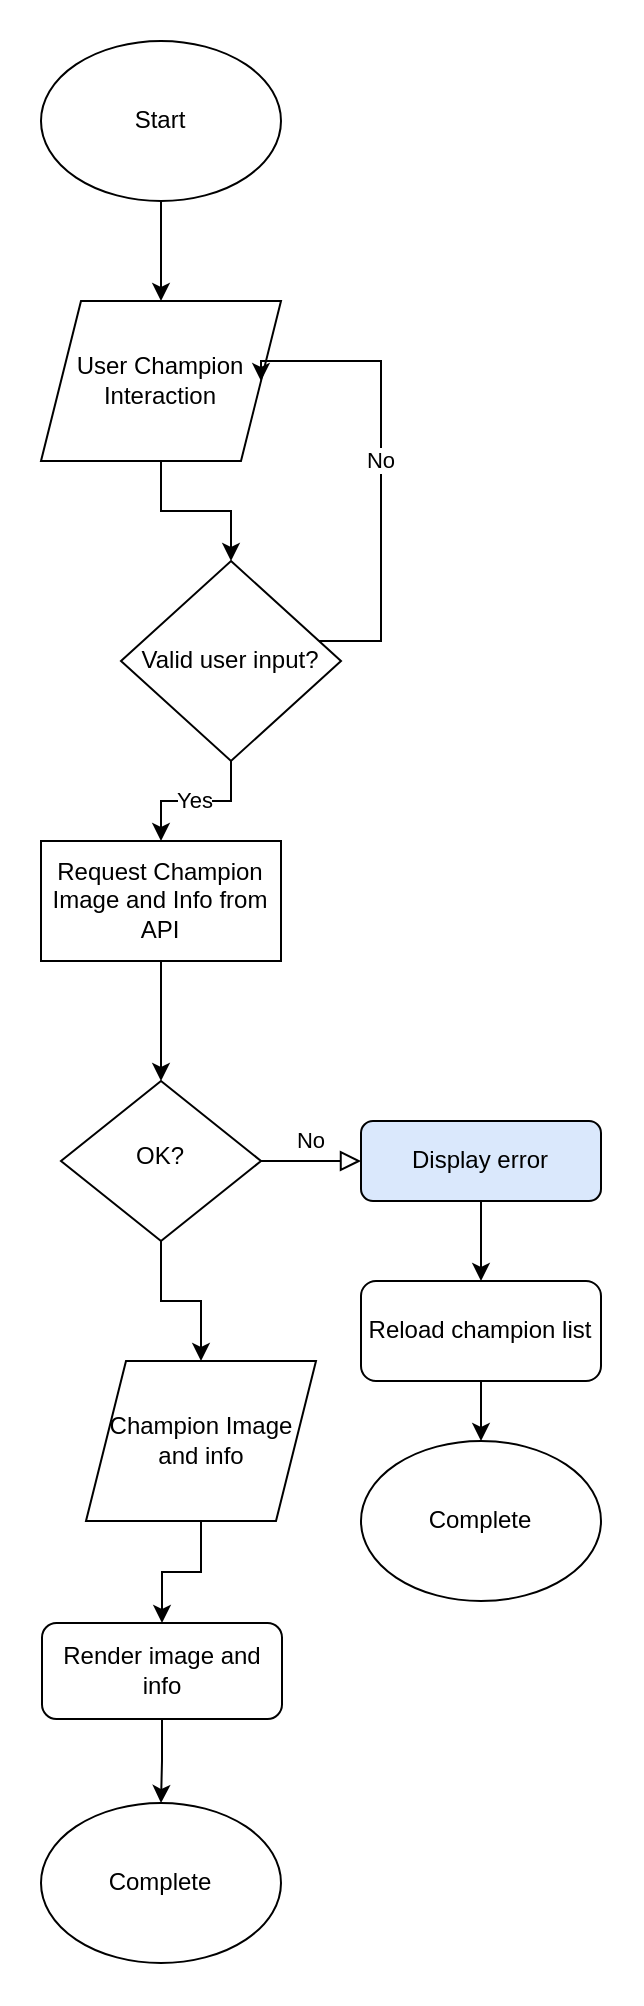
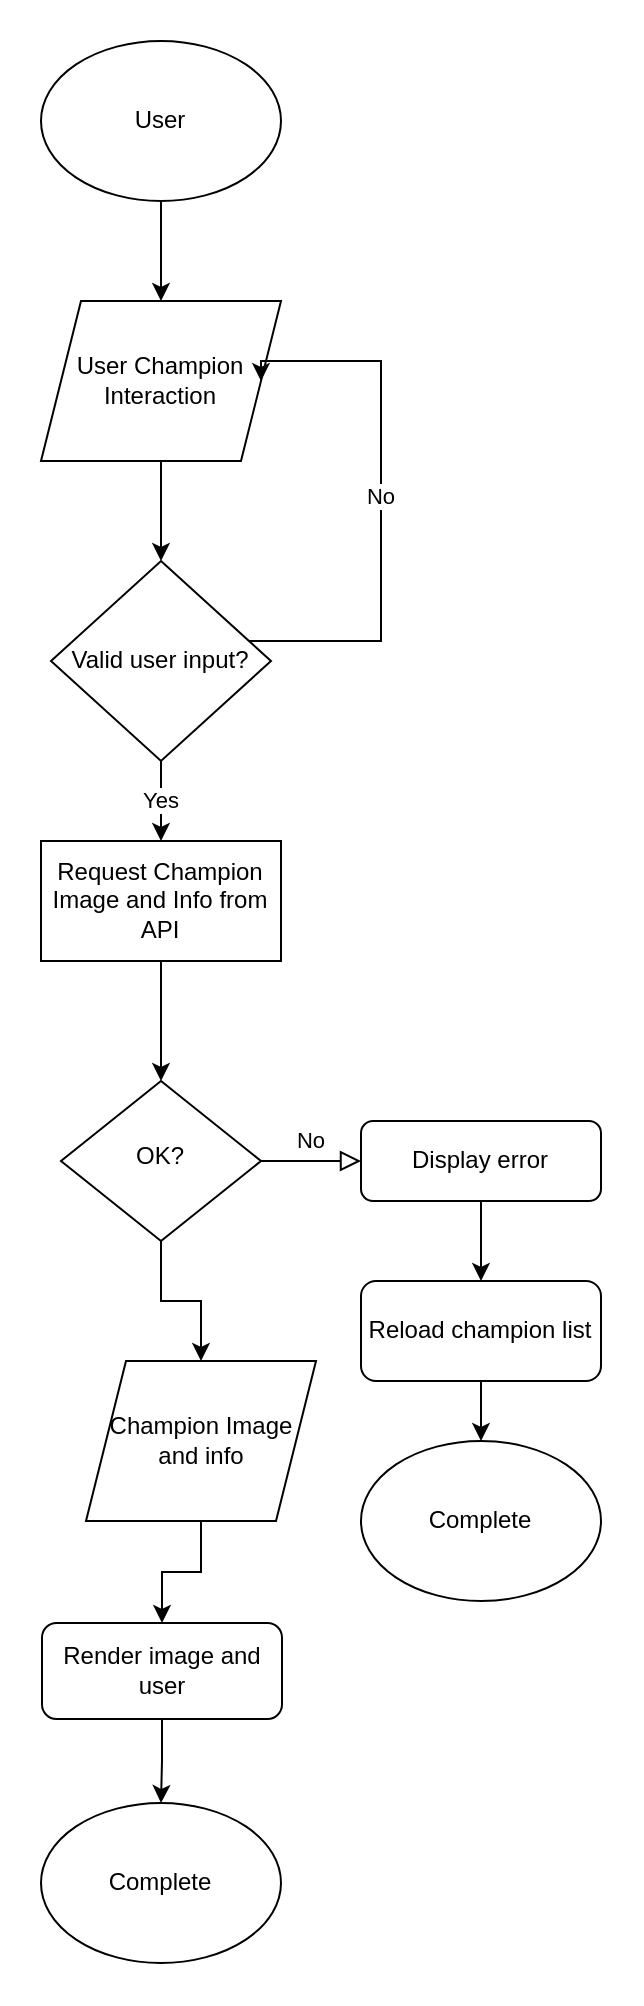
node "Start": label "Start" -> "User"
node "Valid user input?": moved (231, 661) -> (161, 661)
node "Display error": fillcolor #dae8fc -> #ffffff
node "Render image and info": label "Render image and info" -> "Render image and user"
